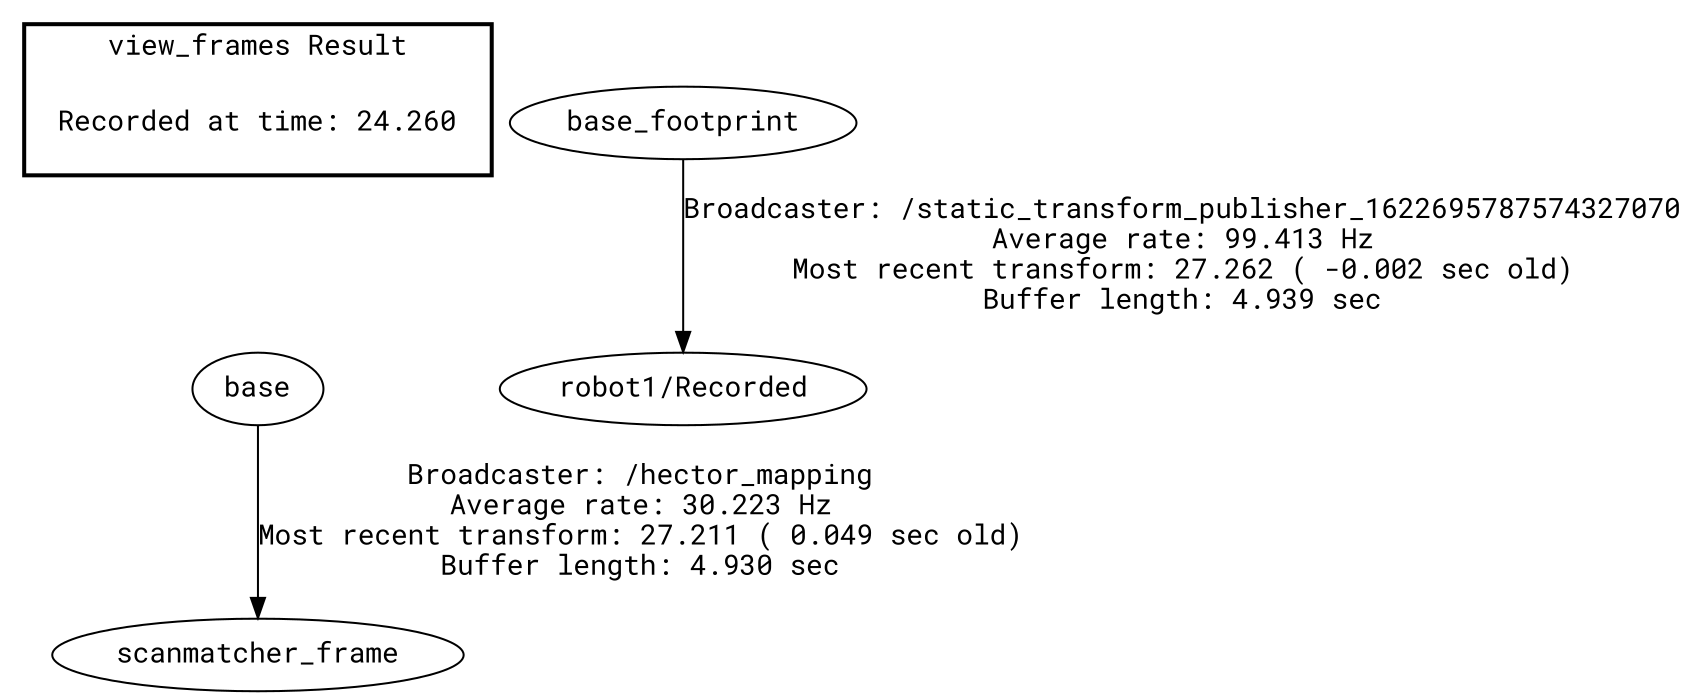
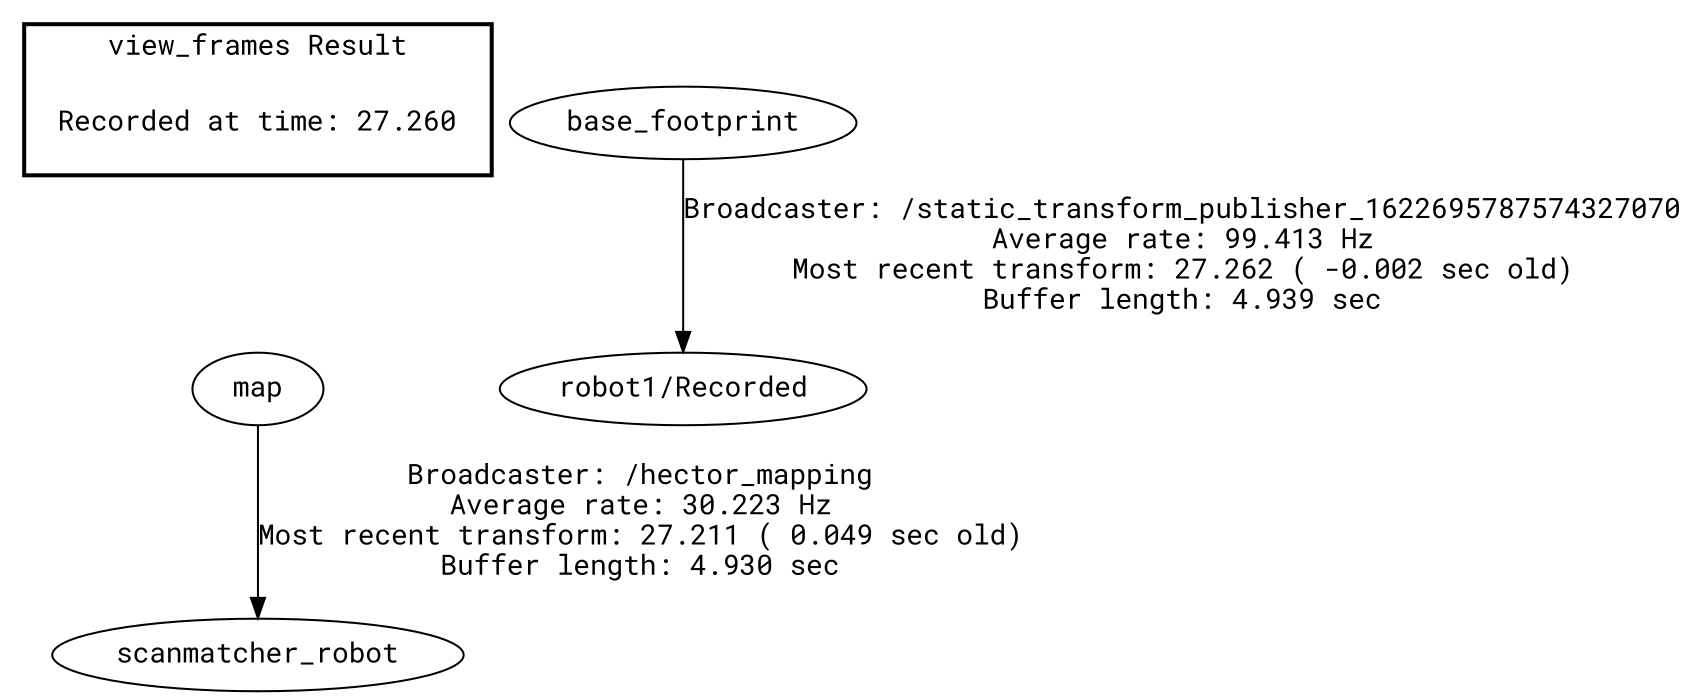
node "Recorded at time: 24.260": label "Recorded at time: 24.260" -> "Recorded at time: 27.260"
node "base": label "base" -> "map"
node "scanmatcher_frame": label "scanmatcher_frame" -> "scanmatcher_robot"
